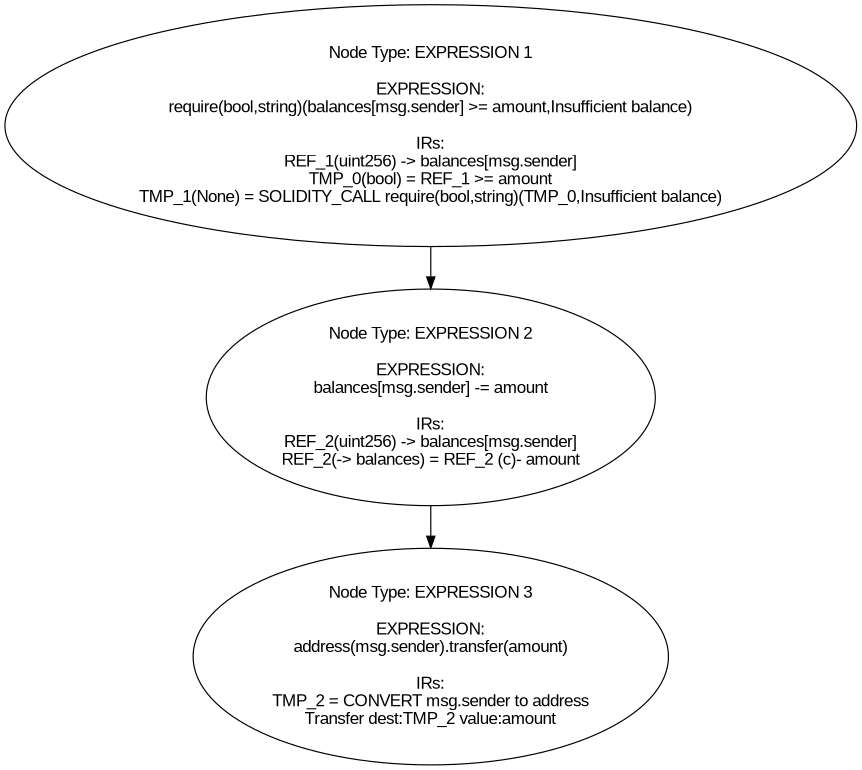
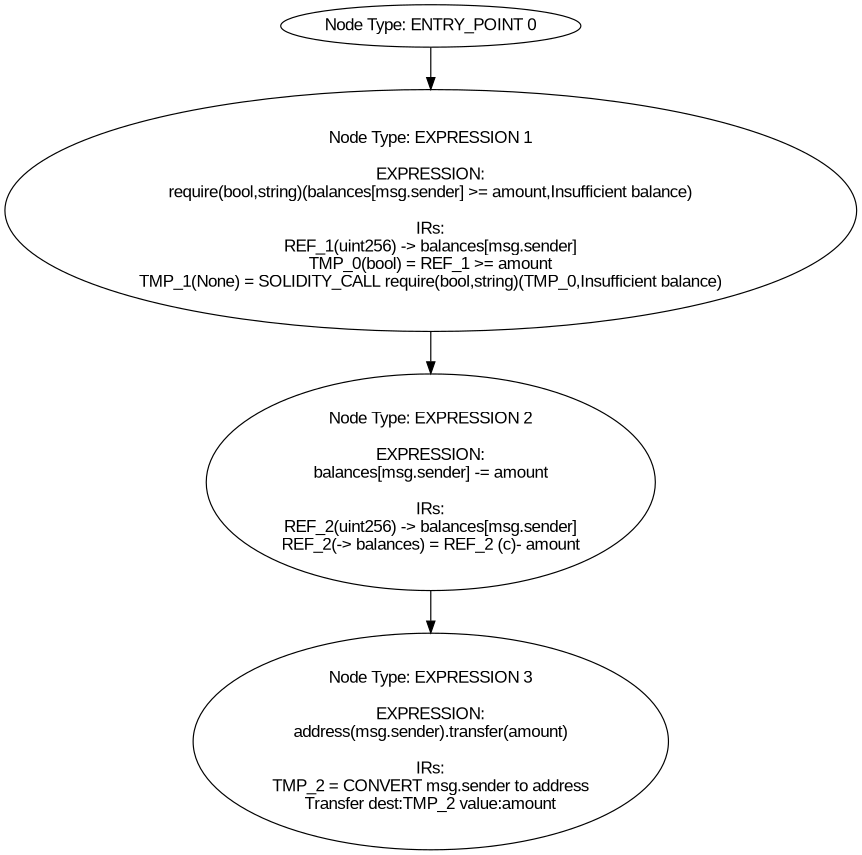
node "Node Type: ENTRY_POINT 0": added
